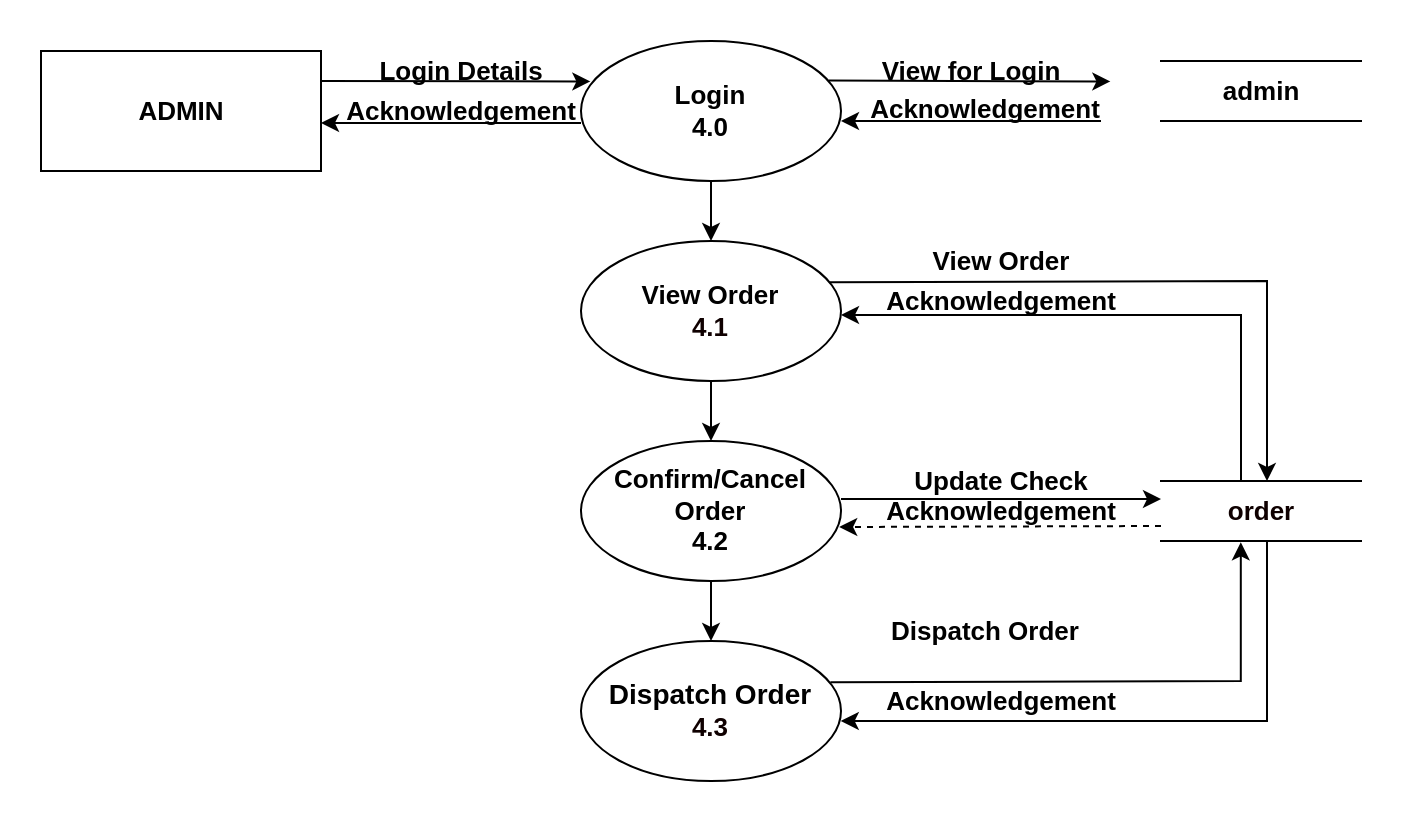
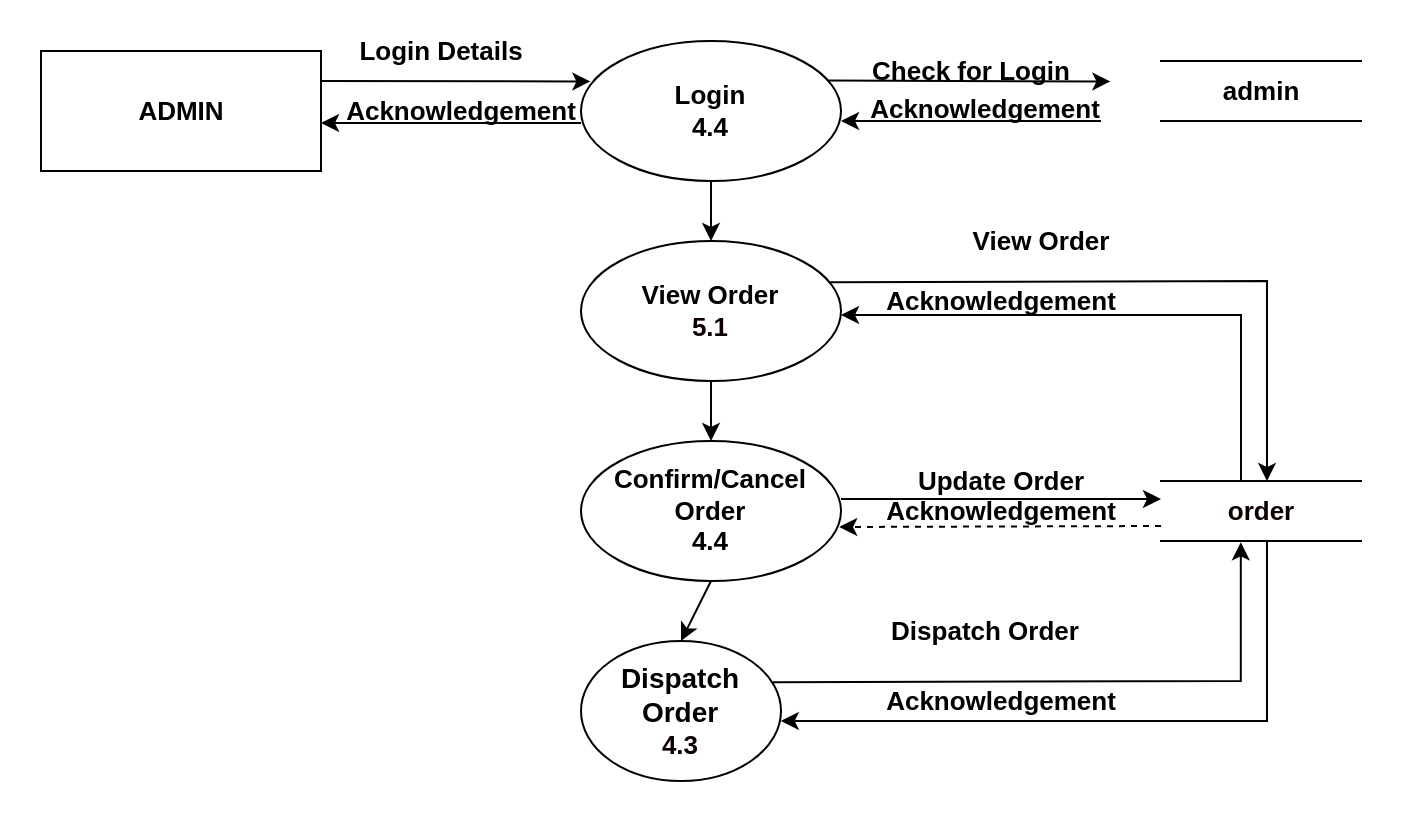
node "Login Details": moved (461, 71) -> (441, 51)
node "View for Login": label "View for Login" -> "Check for Login"
node "Login 4.0": label "Login 4.0" -> "Login 4.4"
node "View Order": moved (1001, 261) -> (1041, 241)
node "View Order 4.1": label "View Order 4.1" -> "View Order 5.1"
node "Update Check": label "Update Check" -> "Update Order"
node "Confirm/Cancel Order 4.2": label "Confirm/Cancel Order 4.2" -> "Confirm/Cancel Order 4.4"
node "Dispatch Order 4.3": size 260x140 -> 200x140
